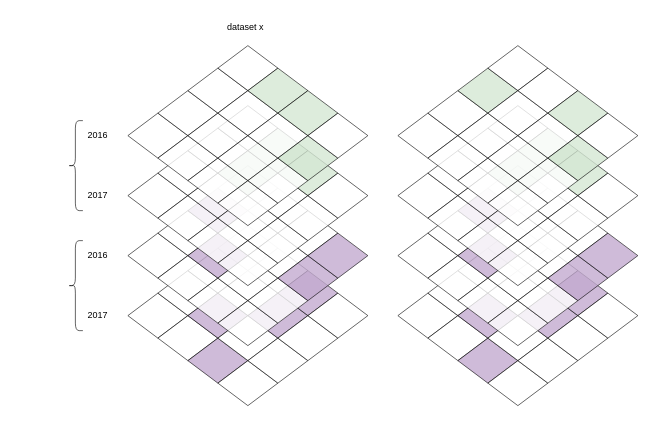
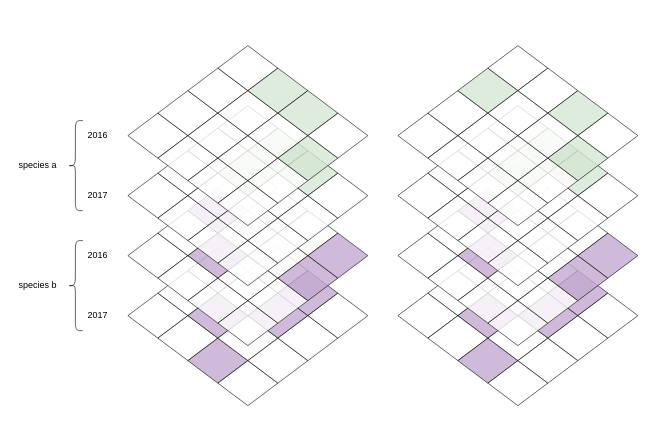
node "dataset x": removed
node "species a": added
node "species b": added
